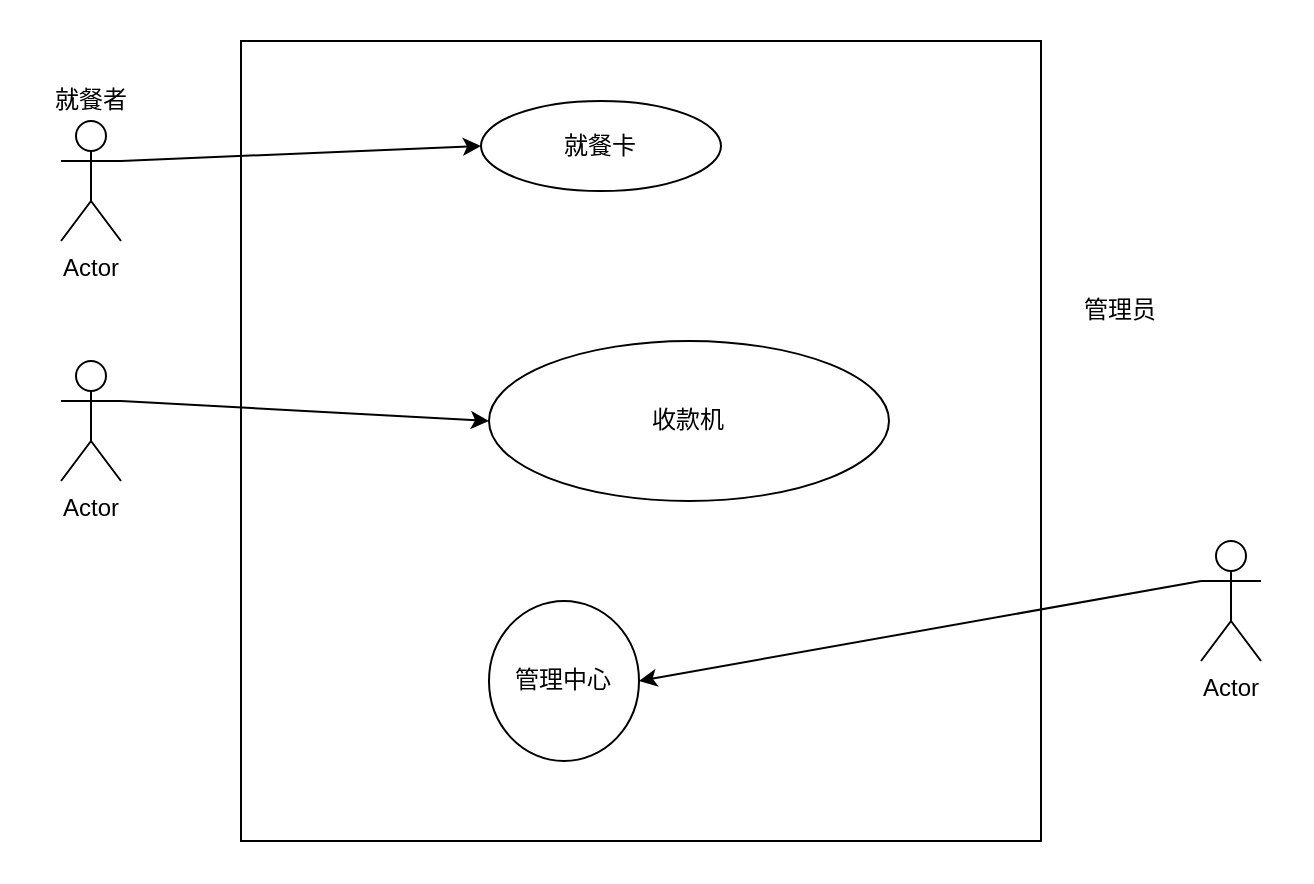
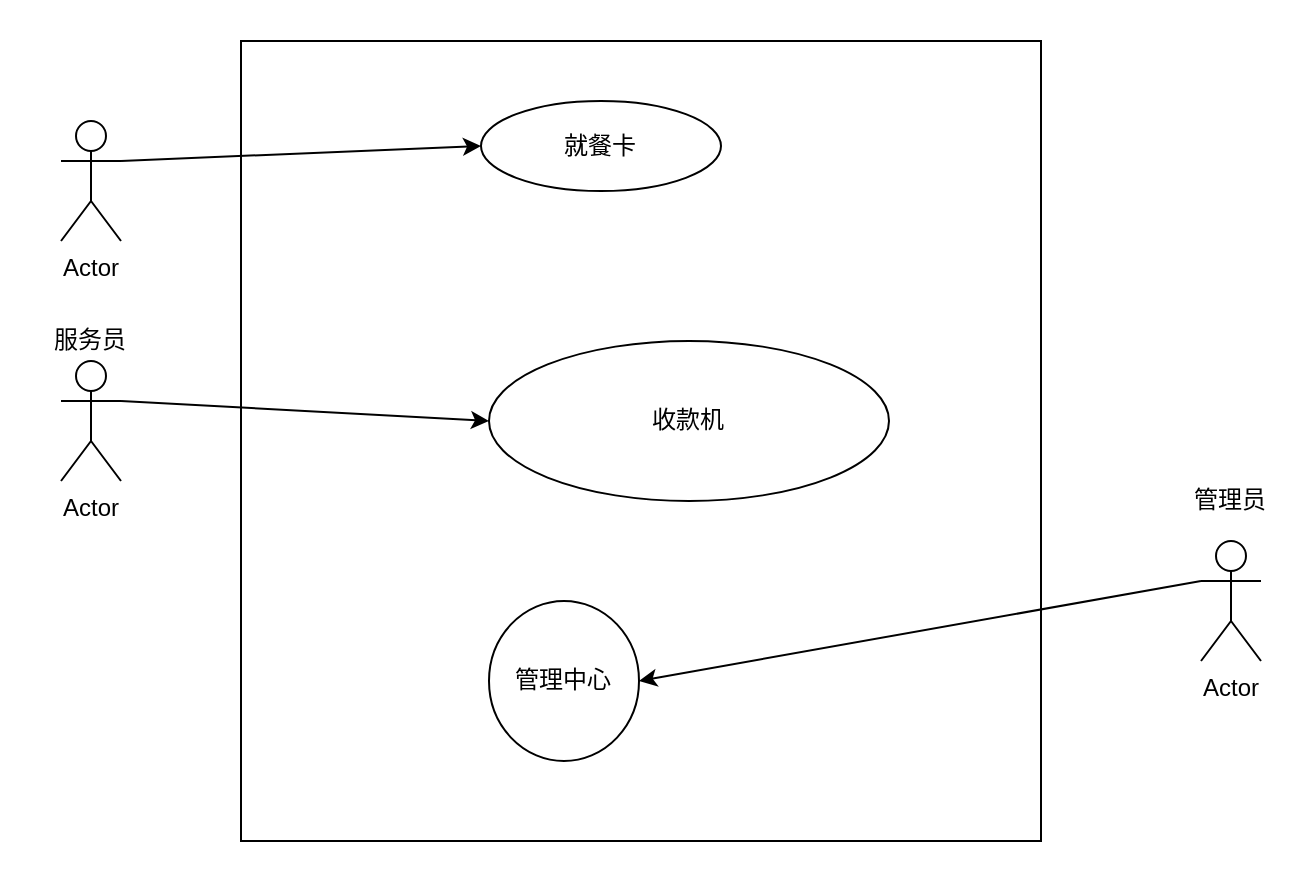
node "就餐者": removed
node "管理员": moved (1121, 311) -> (1231, 501)
node "服务员": added
